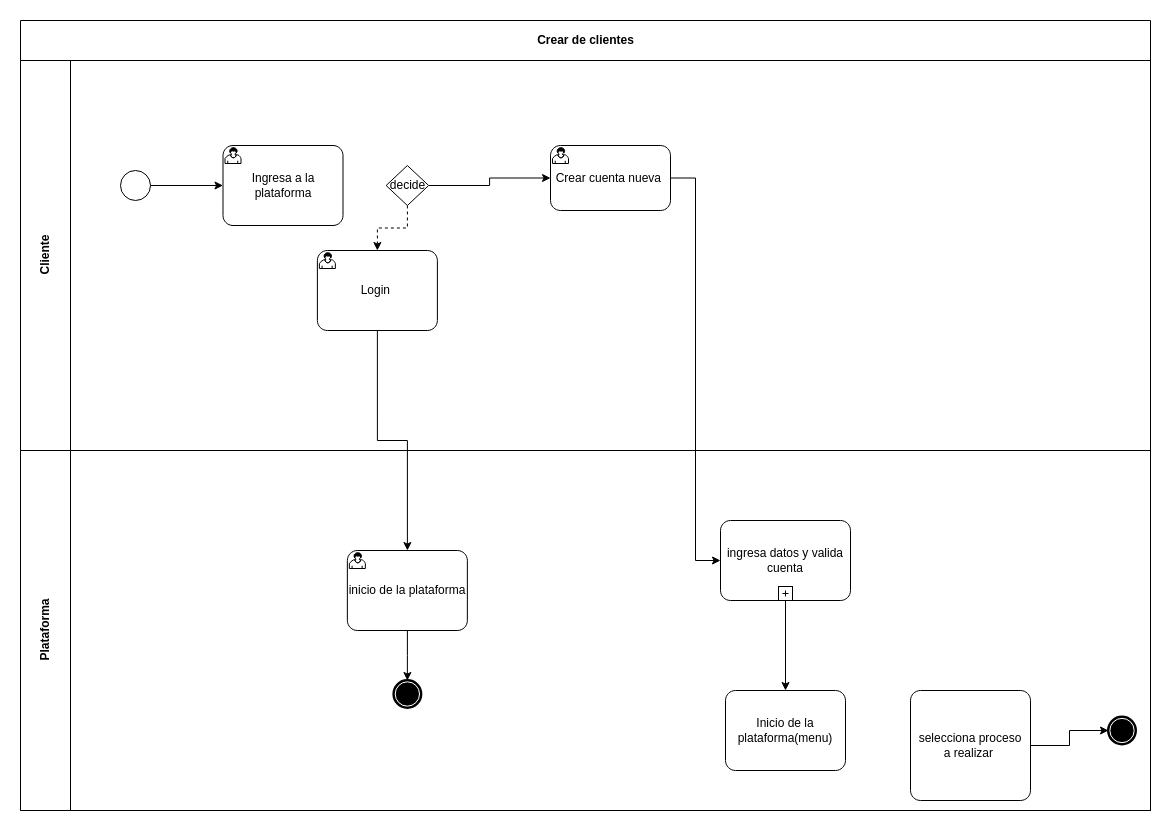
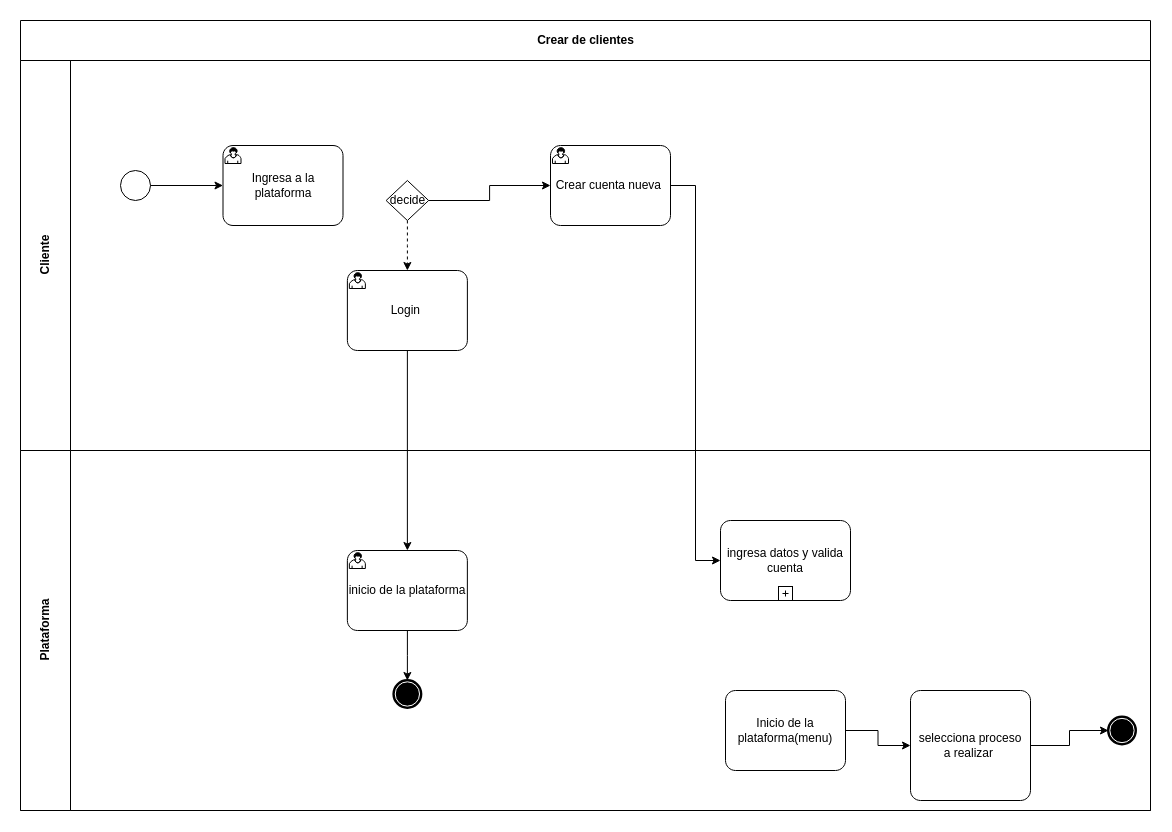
node "Crear cuenta nueva": size 120x65 -> 120x80
node "decide": moved (407, 186) -> (407, 201)
node "Login": moved (377, 291) -> (407, 311)
edge "ingresa datos y valida cuenta" -> "Inicio de la plataforma(menu)": removed
edge "Inicio de la plataforma(menu)" -> "selecciona proceso a realizar": added
